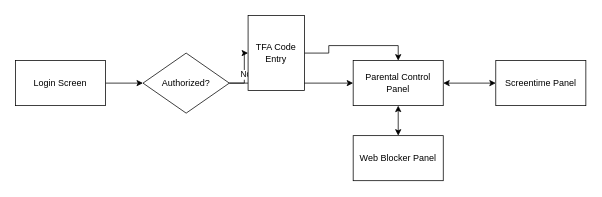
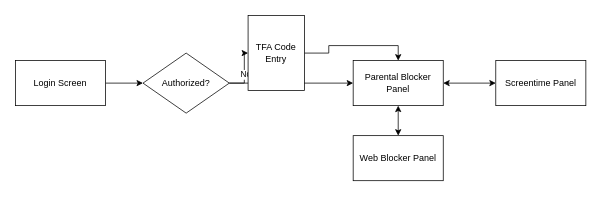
node "Parental Control Panel": label "Parental Control Panel" -> "Parental Blocker Panel"
